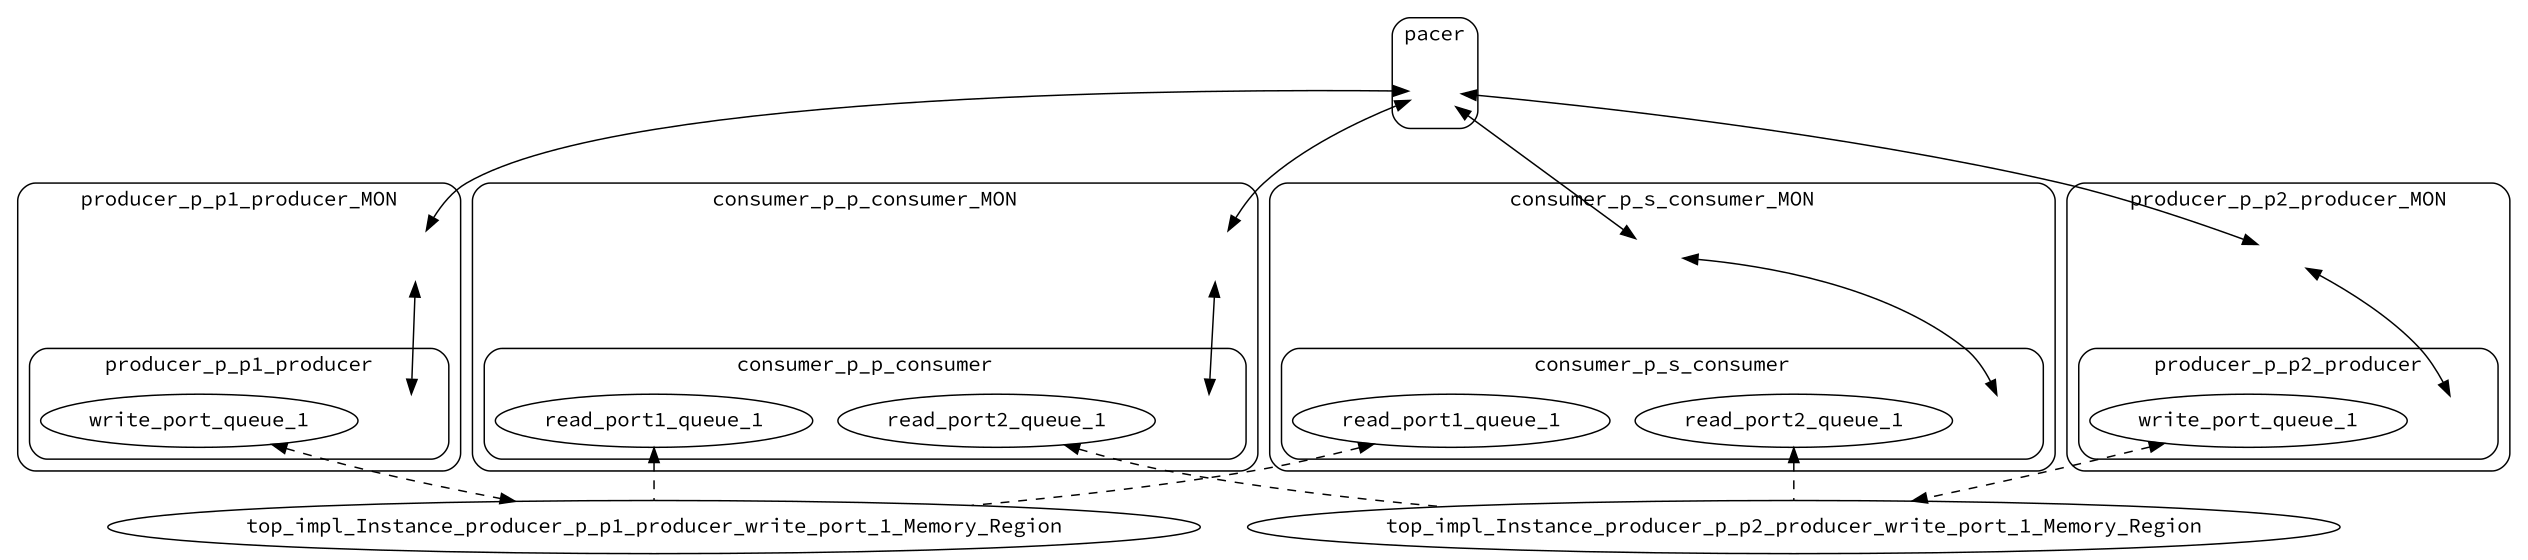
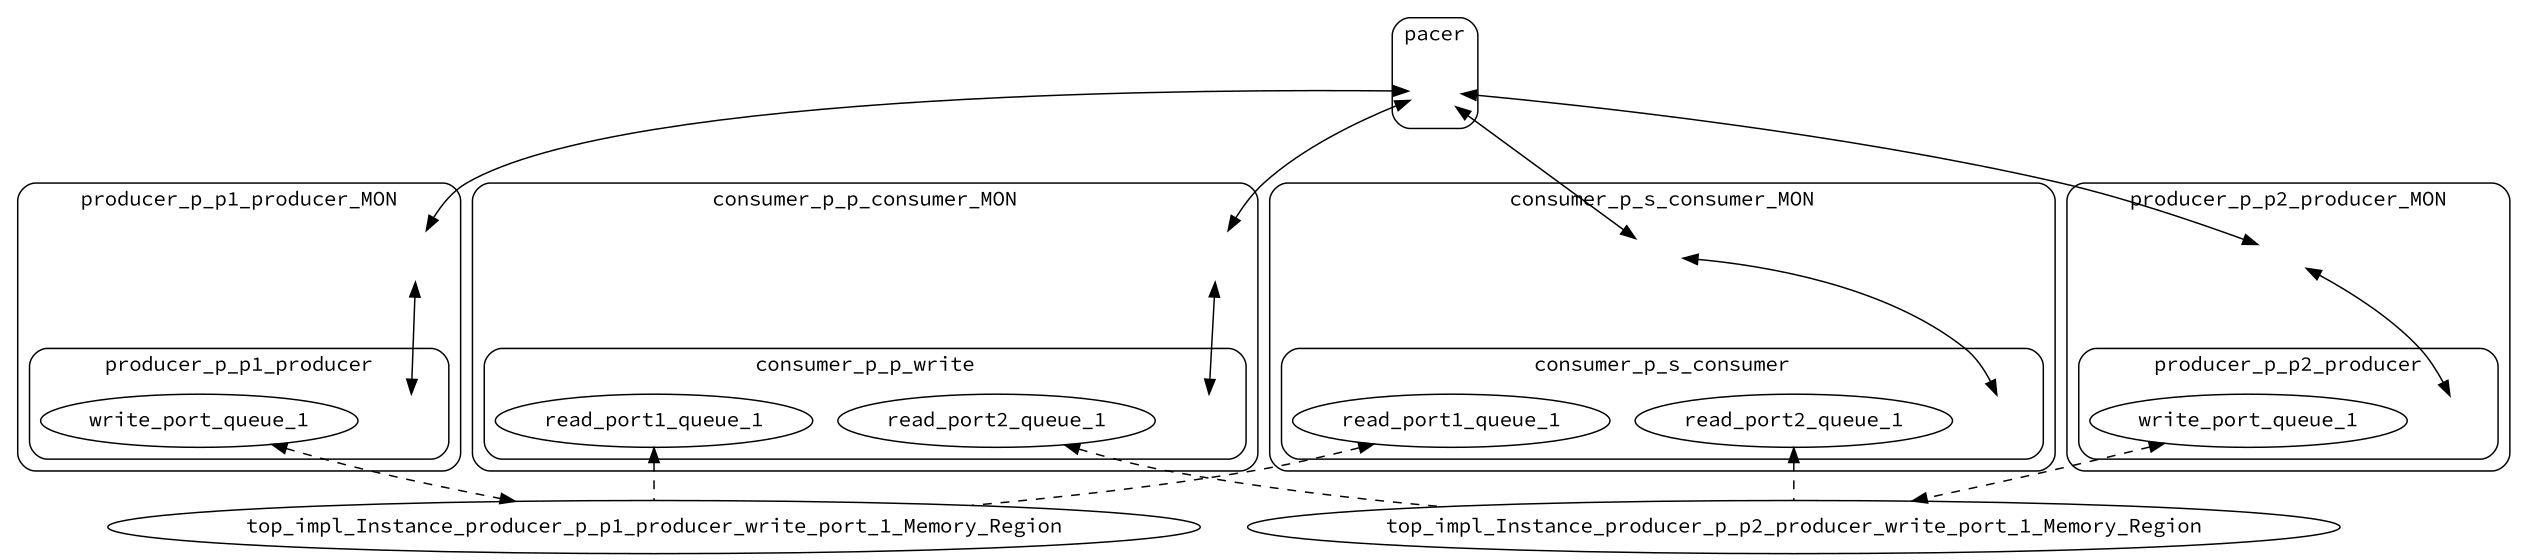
cluster "consumer_p_p_consumer": label "consumer_p_p_consumer" -> "consumer_p_p_write"
